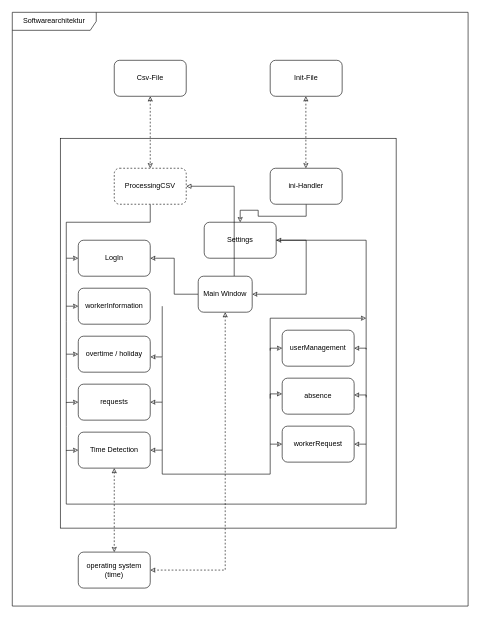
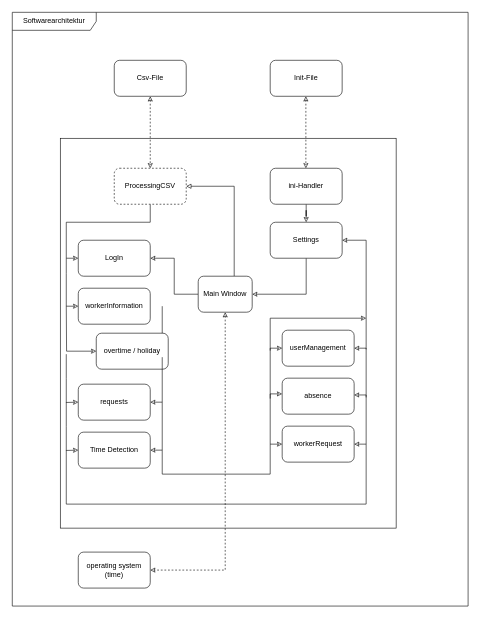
node "Settings": moved (240, 240) -> (306, 240)
node "overtime / holiday": moved (114, 354) -> (132, 351)
edge "Time Detection" -- "operating system (time)": removed
